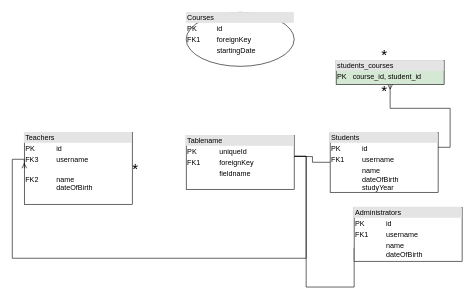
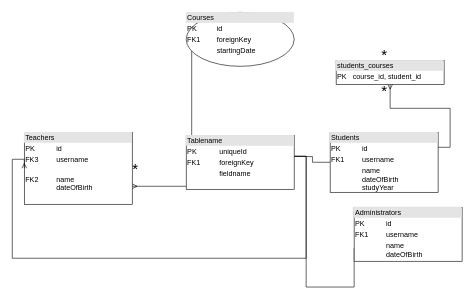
node "students_courses PK course_id, student_id": fillcolor #d5e8d4 -> #ffffff
edge "Courses PK id FK1 foreignKey startingDate" -> "Teachers PK id FK3 username FK2 name dateOfBirth": added
